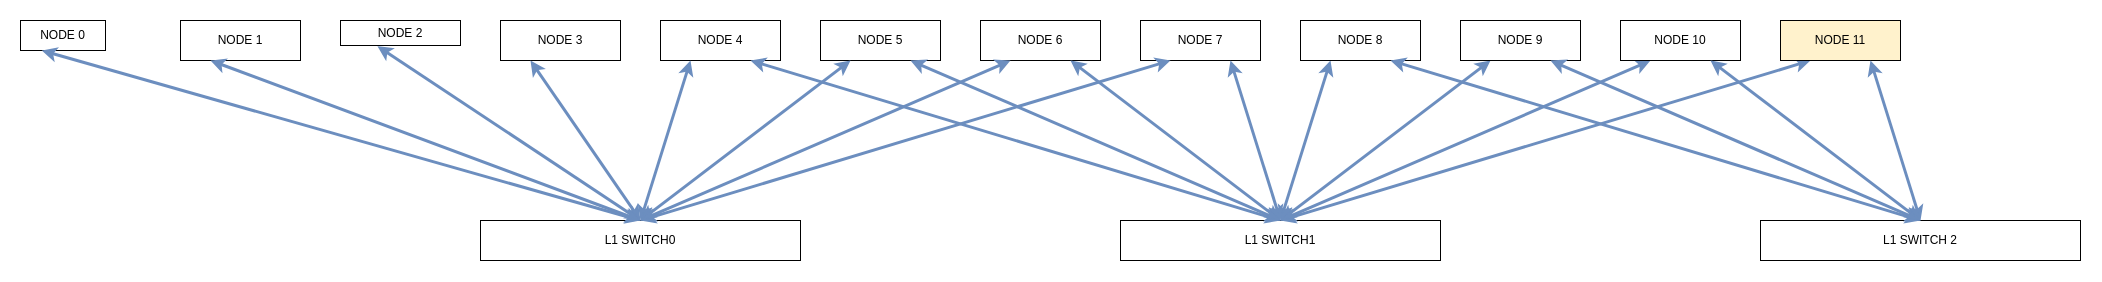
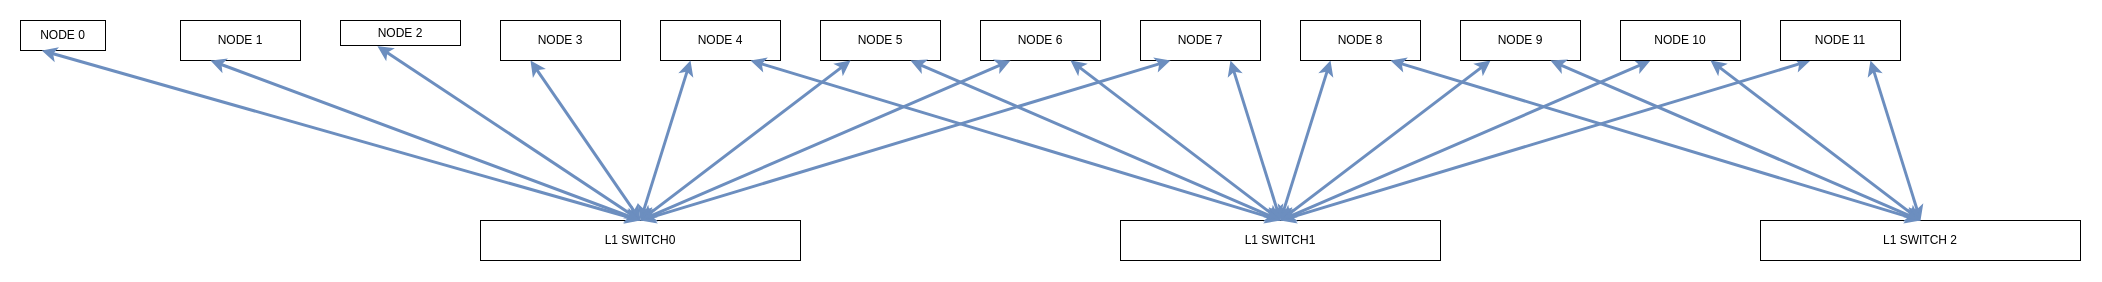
node "NODE 11": fillcolor #fff2cc -> #ffffff
